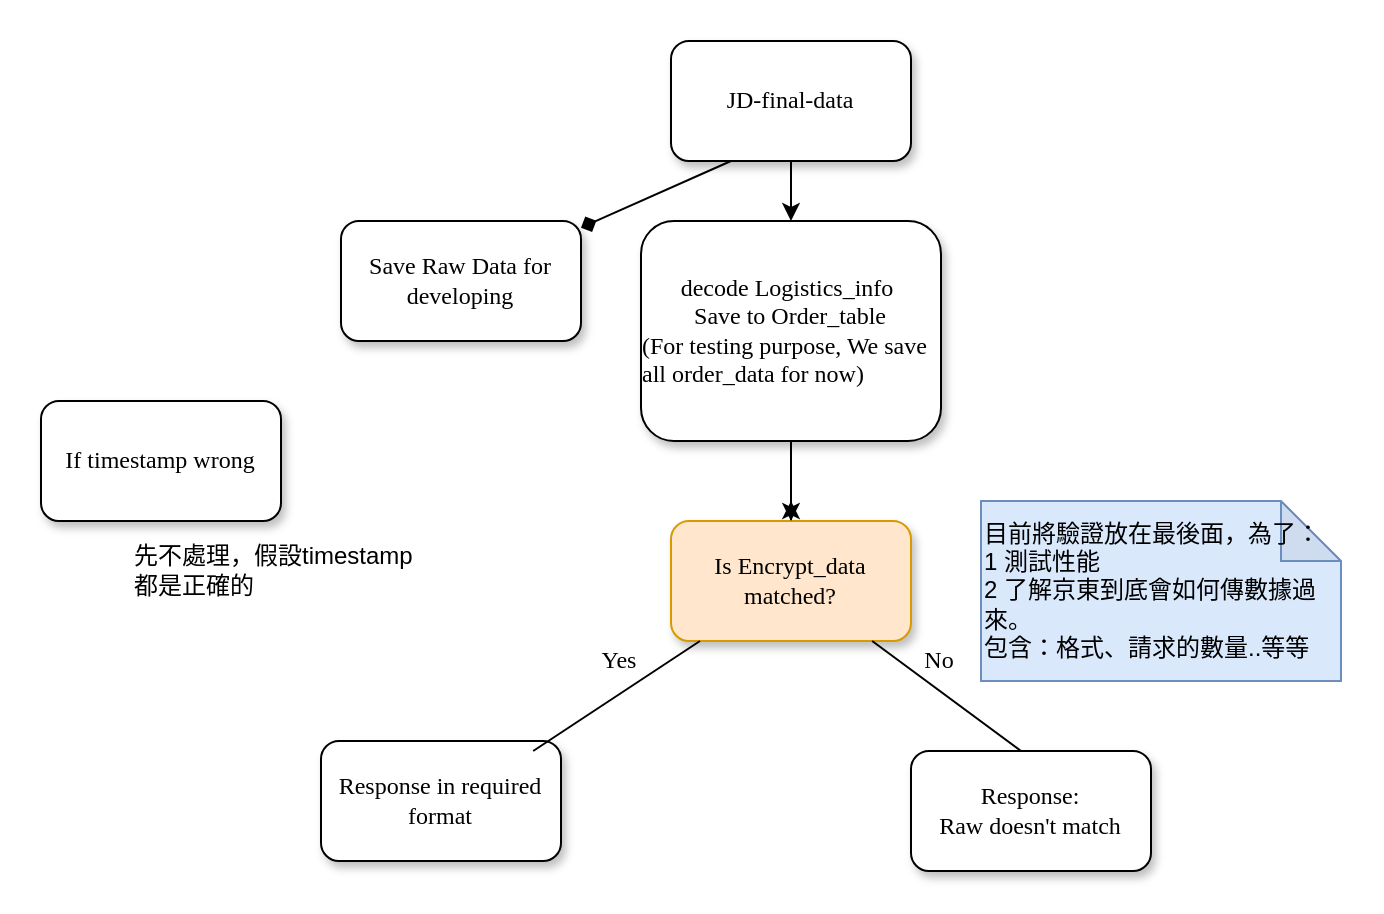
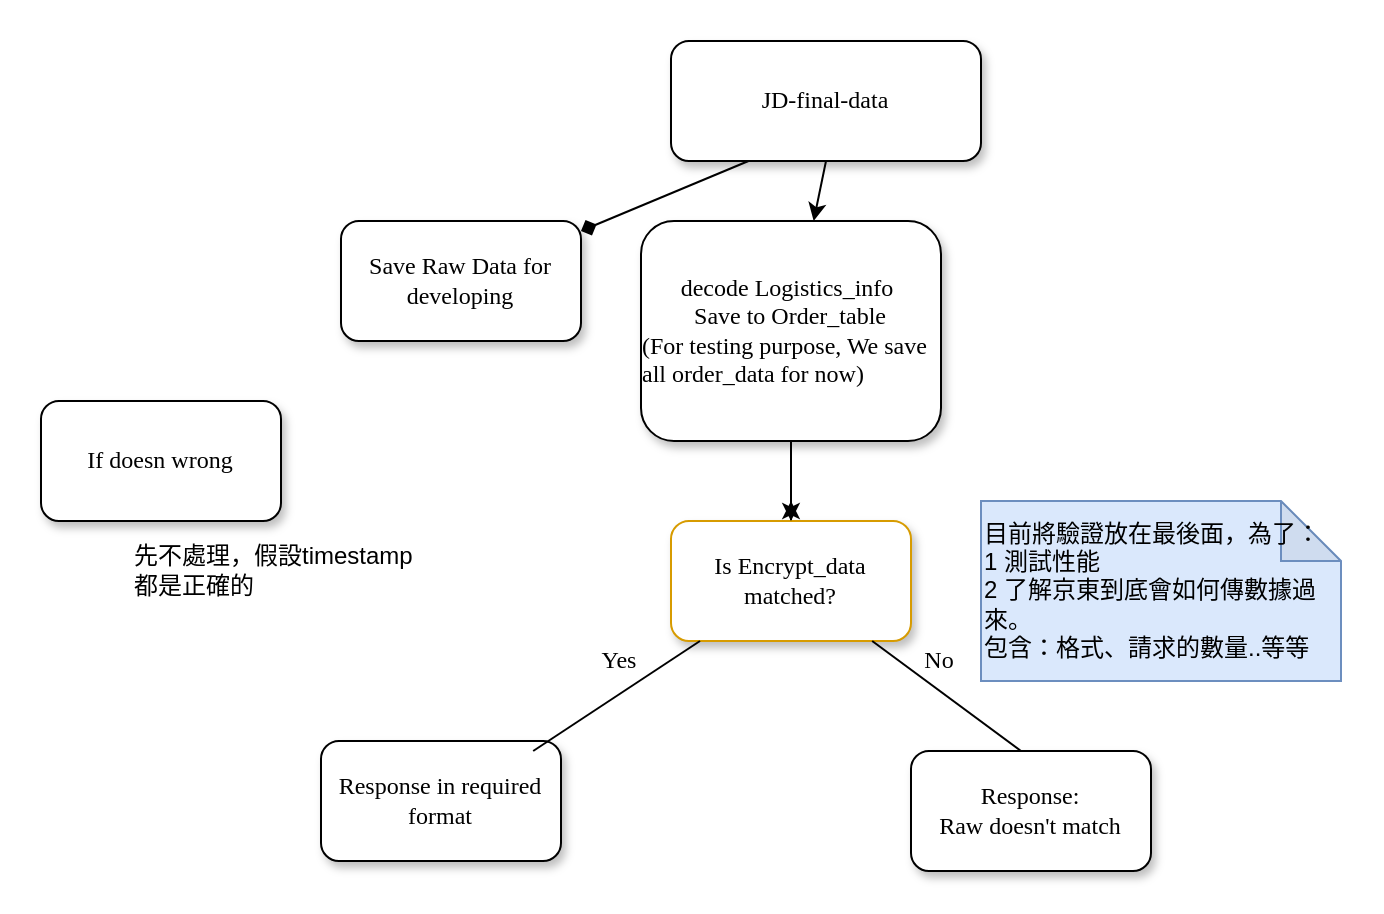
node "JD-final-data": size 240x120 -> 310x120
node "If timestamp wrong": label "If timestamp wrong" -> "If doesn wrong"
node "Is Encrypt_data matched?": fillcolor #ffe6cc -> #ffffff
